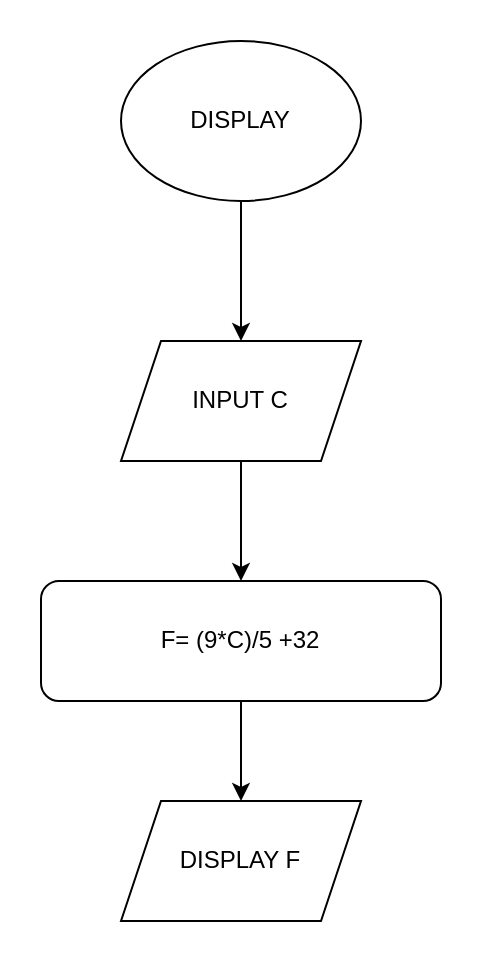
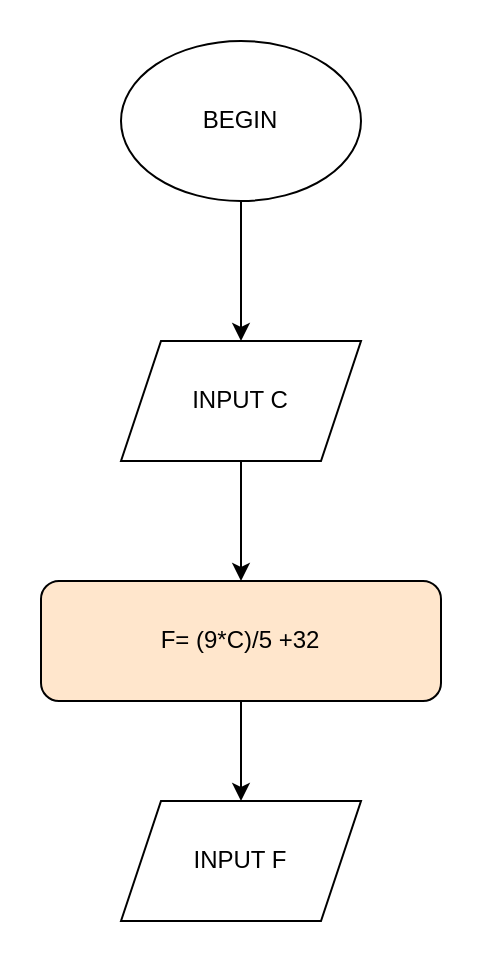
node "DISPLAY": label "DISPLAY" -> "BEGIN"
node "F= (9*C)/5 +32": fillcolor #ffffff -> #ffe6cc
node "DISPLAY F": label "DISPLAY F" -> "INPUT F"
